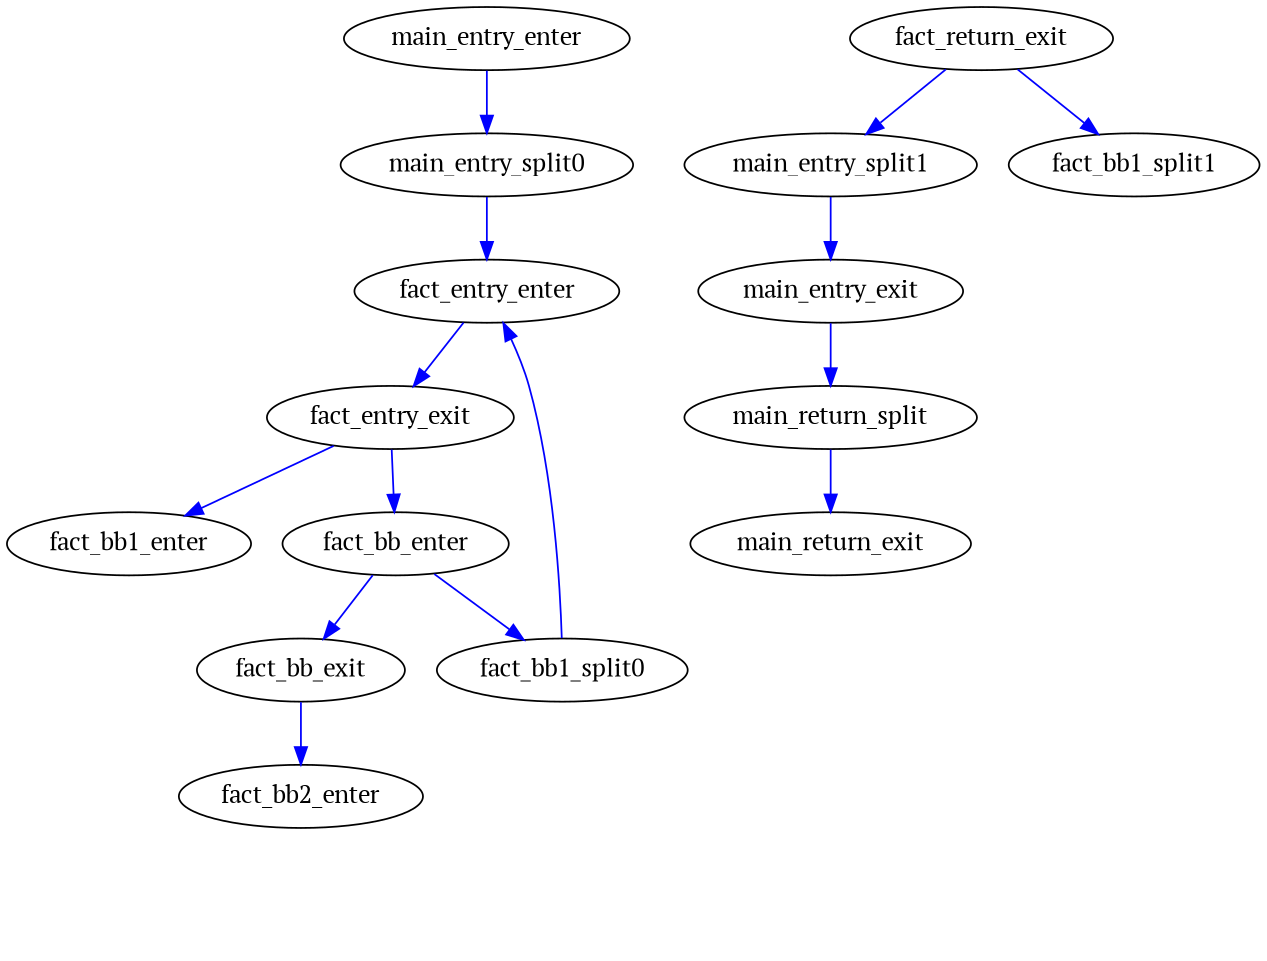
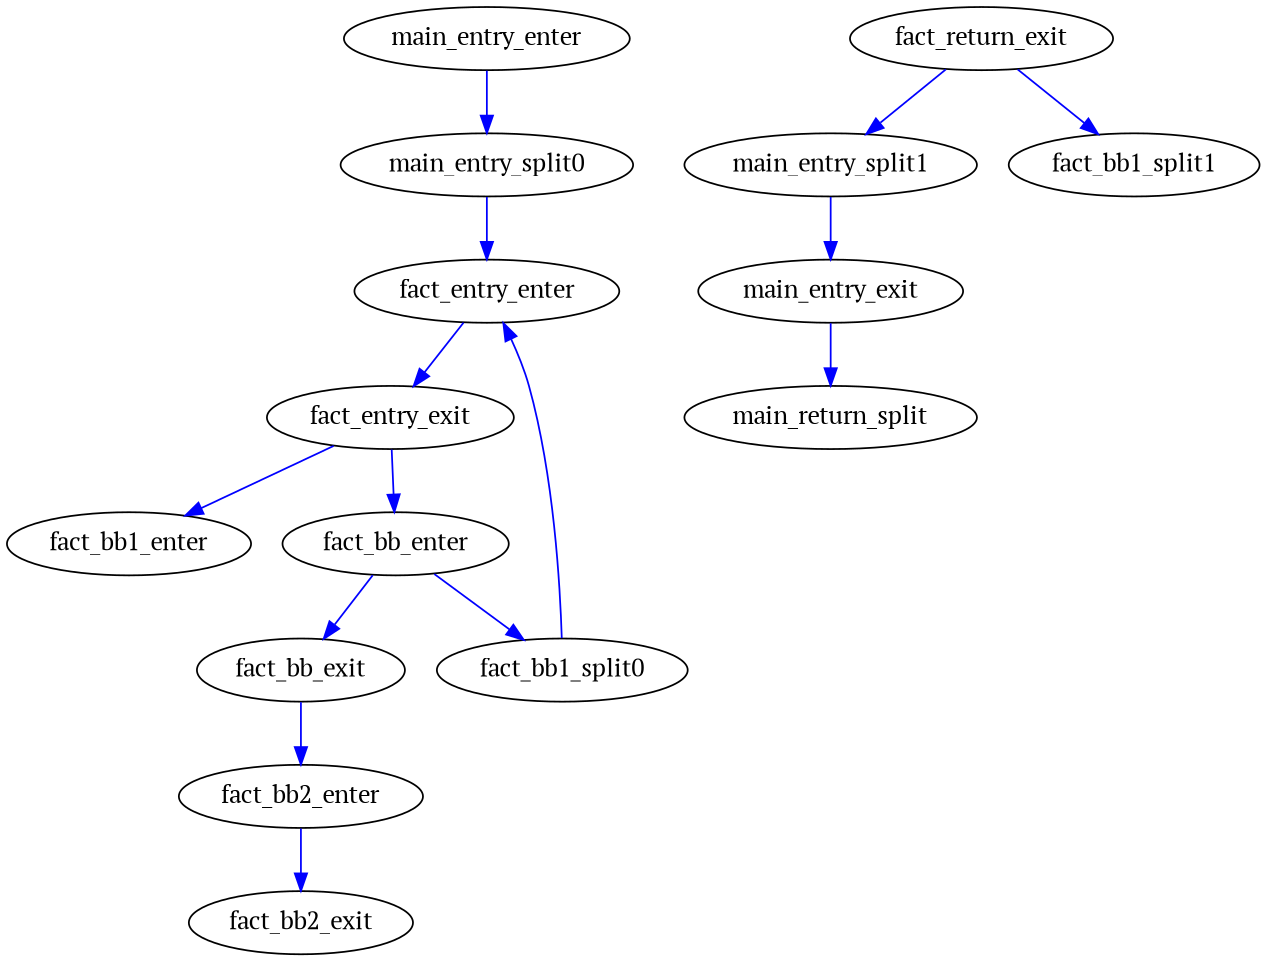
node "main_return_exit": removed
node "fact_bb2_exit": added
